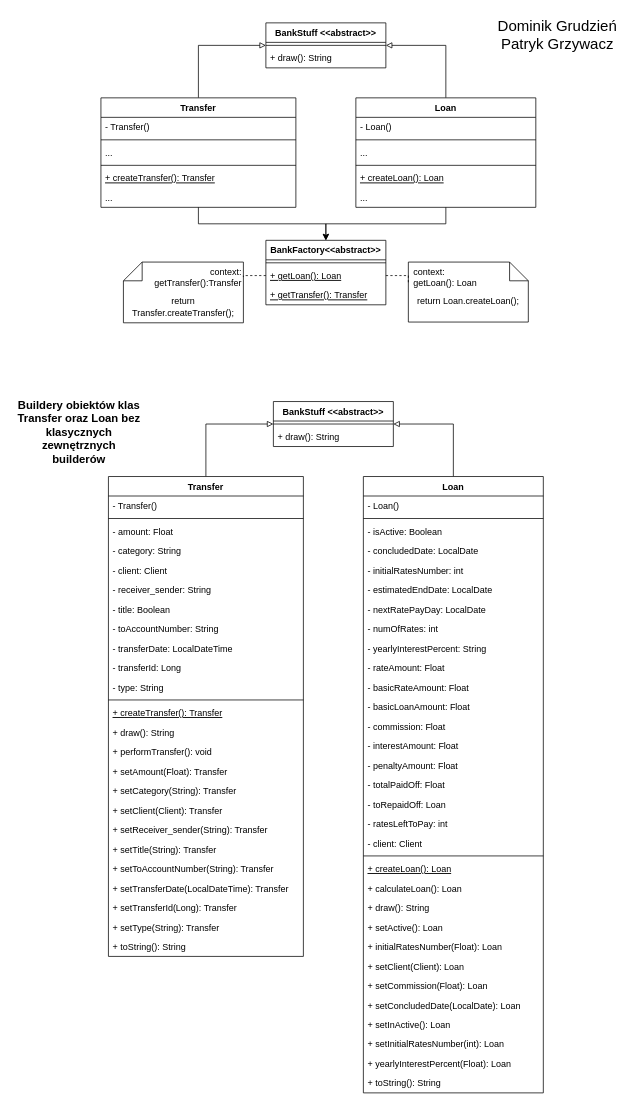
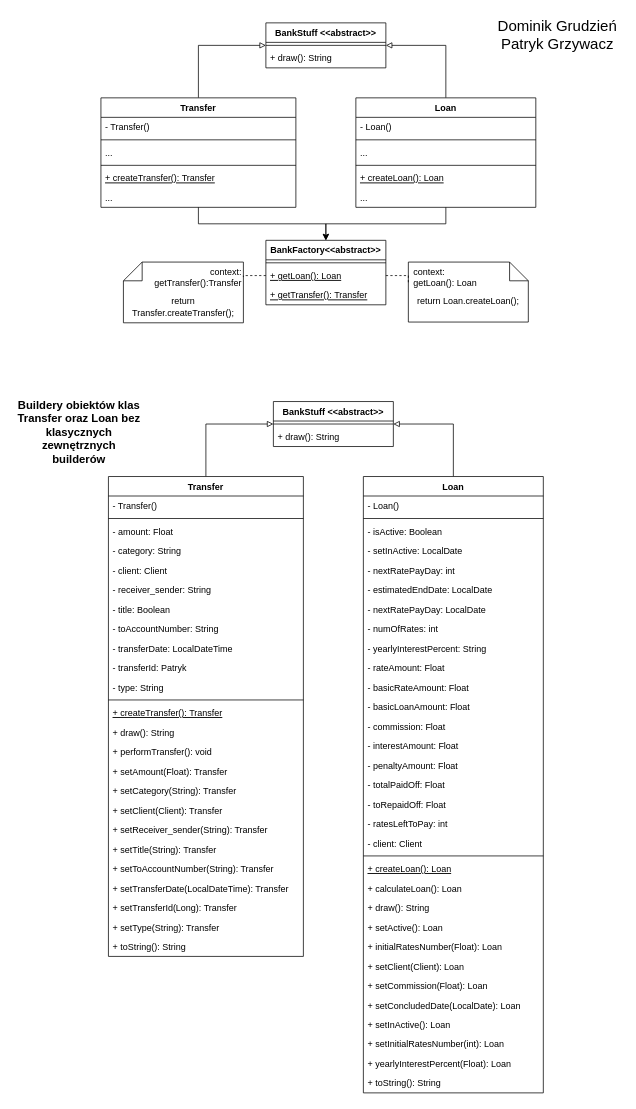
node "- concludedDate: LocalDate": label "- concludedDate: LocalDate" -> "- setInActive: LocalDate"
node "- initialRatesNumber: int": label "- initialRatesNumber: int" -> "- nextRatePayDay: int"
node "- transferId: Long": label "- transferId: Long" -> "- transferId: Patryk"
node "- toRepaidOff: Loan": label "- toRepaidOff: Loan" -> "- toRepaidOff: Float"
